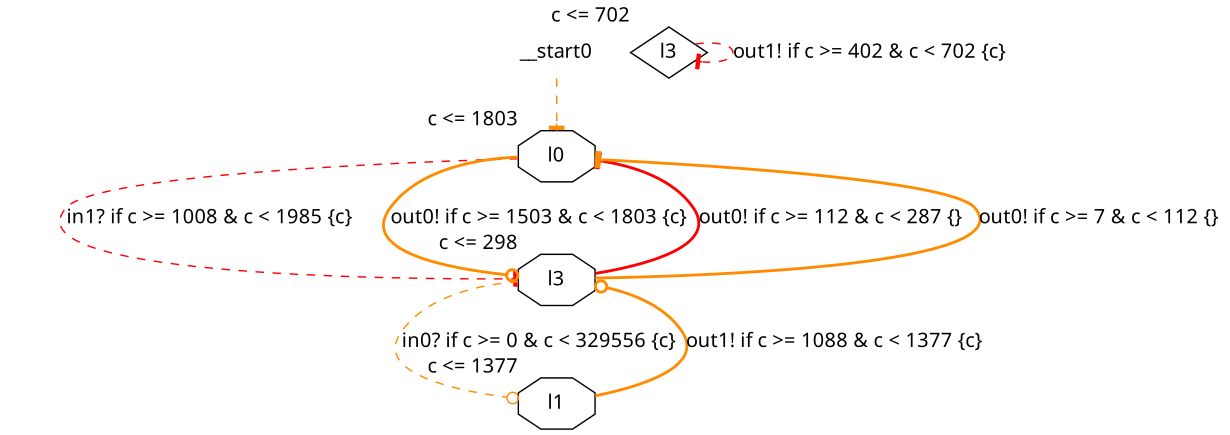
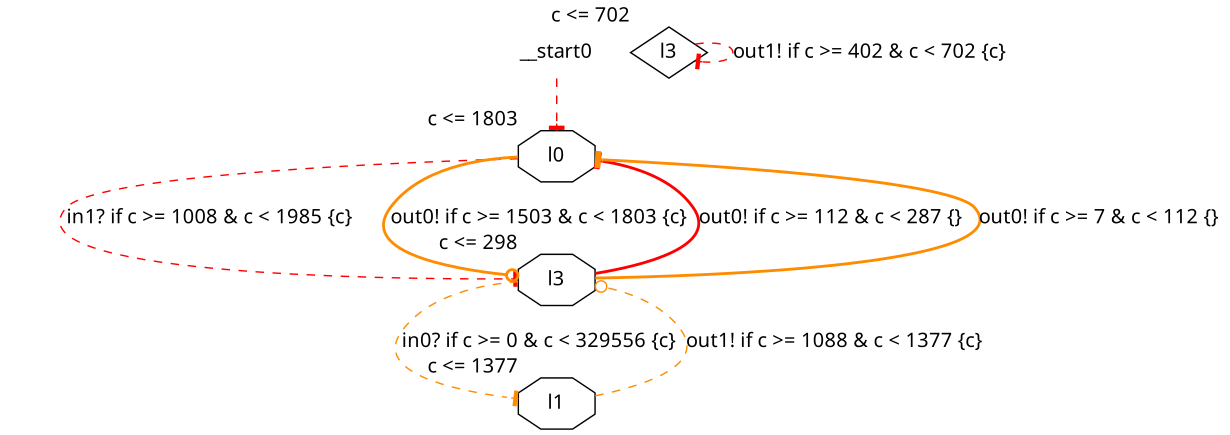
edge "__start0" -> "l0 c <= 1803": color darkorange -> red
edge "l3 c <= 298" -> "l1 c <= 1377": arrowhead odot -> tee
edge "l1 c <= 1377" -> "l3 c <= 298": style bold -> dashed
